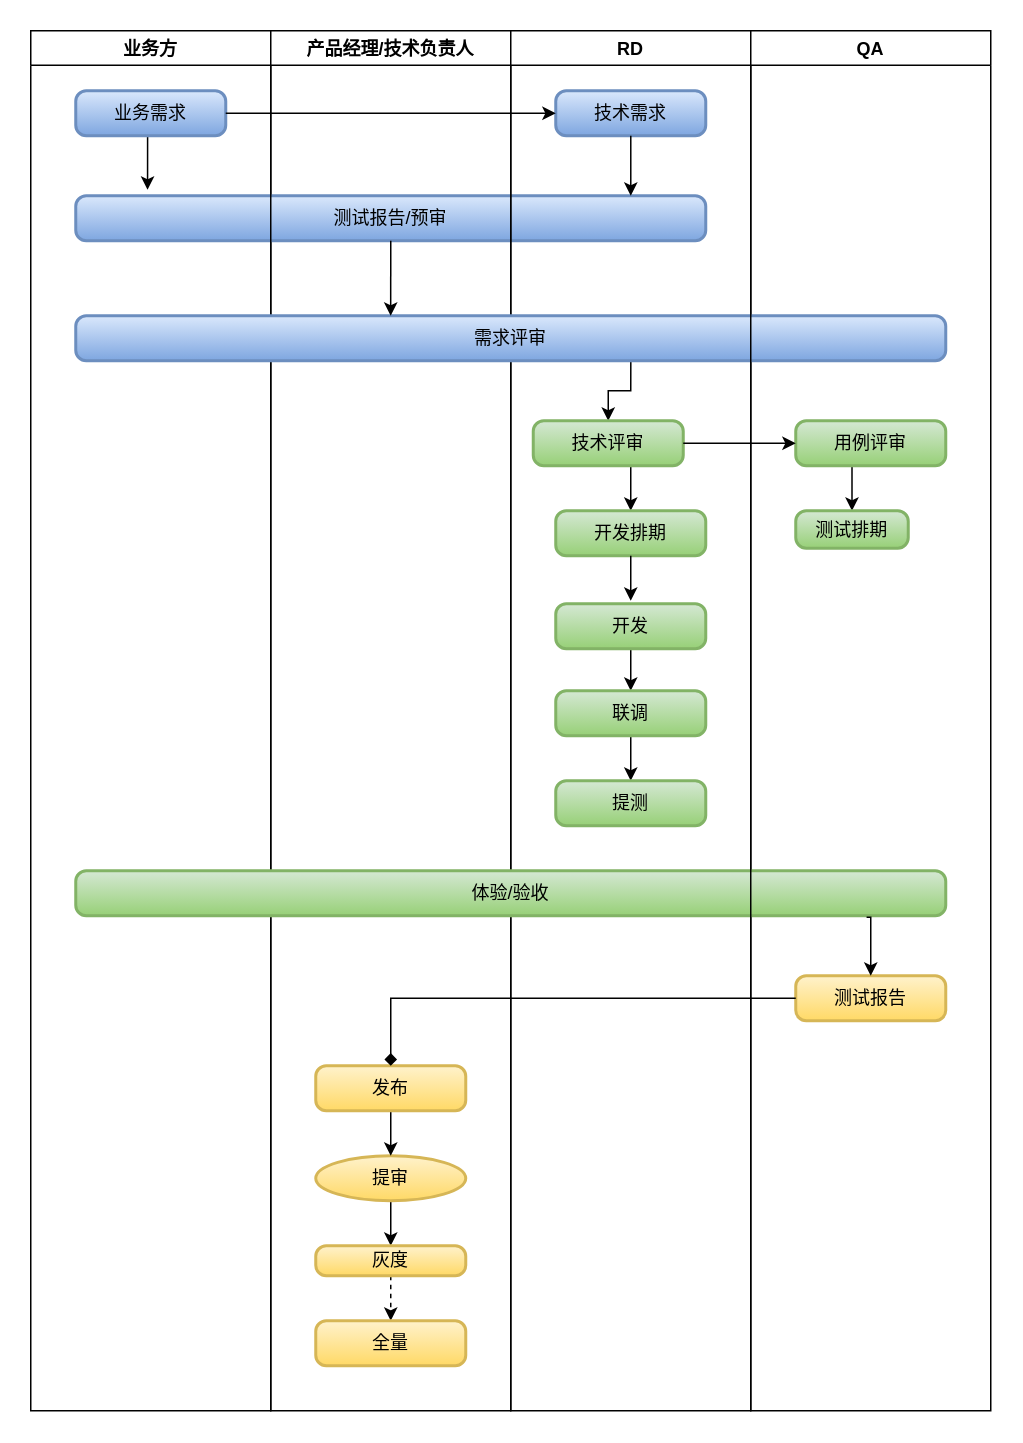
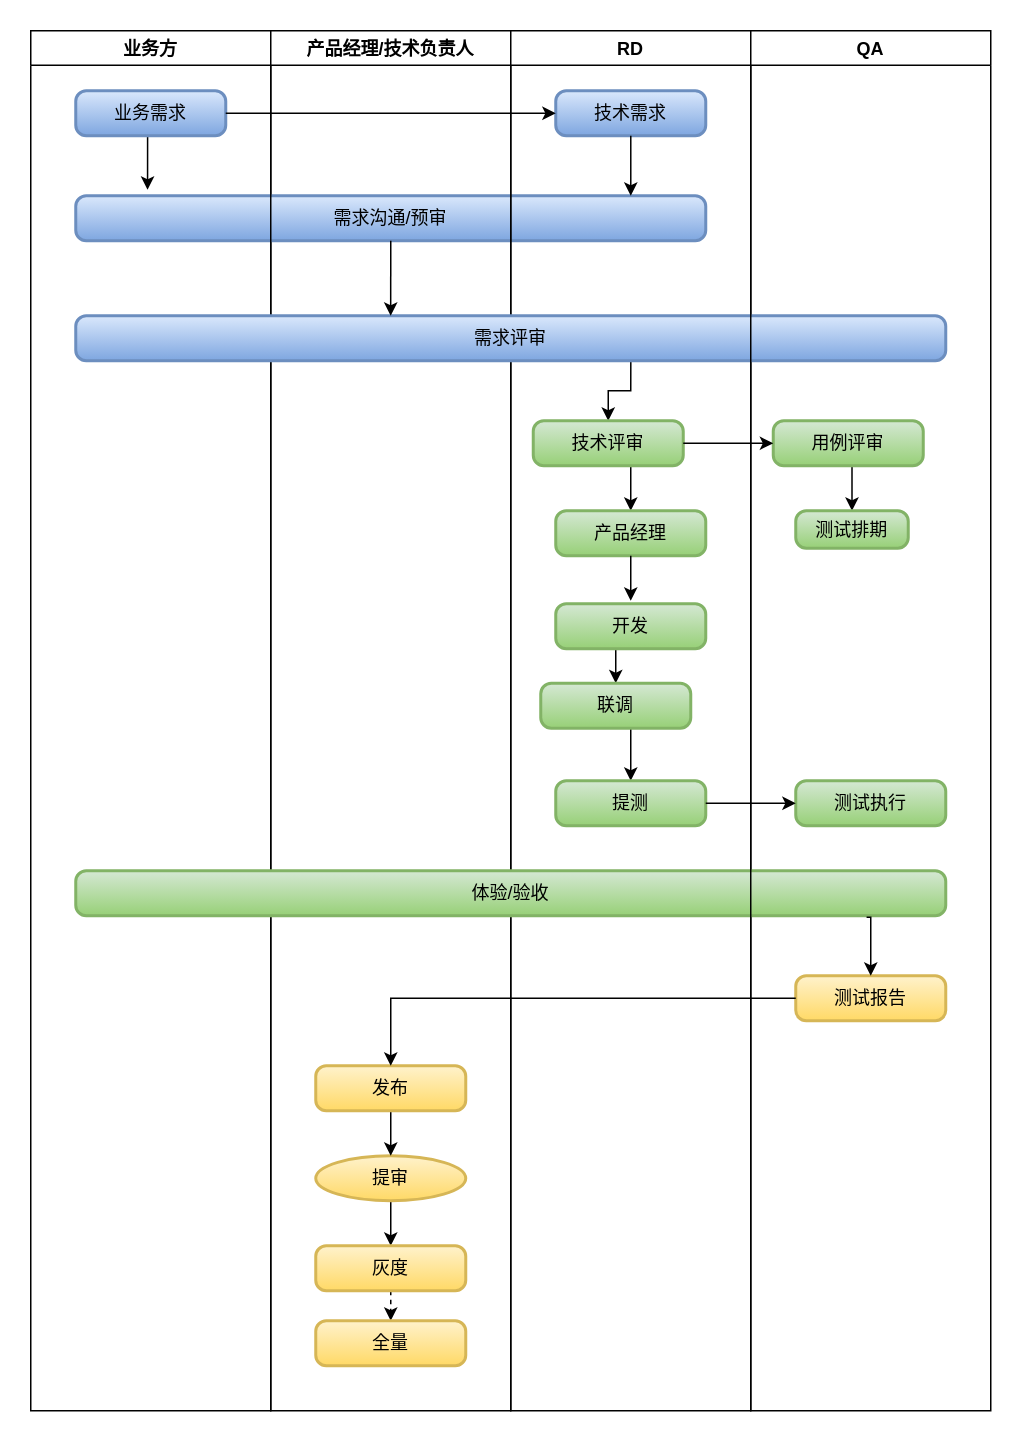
node "测试报告/预审": label "测试报告/预审" -> "需求沟通/预审"
node "用例评审": moved (871, 443) -> (848, 443)
node "开发排期": label "开发排期" -> "产品经理"
node "联调": moved (631, 713) -> (616, 706)
edge "提测" -> "测试执行": added
node "测试执行": added
edge "测试报告" -> "发布": arrowhead diamond -> classic
node "灰度": size 150x30 -> 150x45
